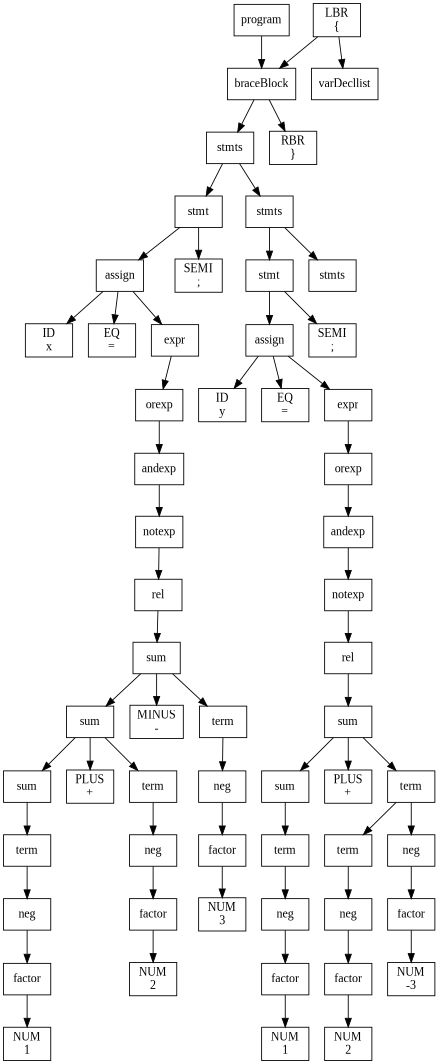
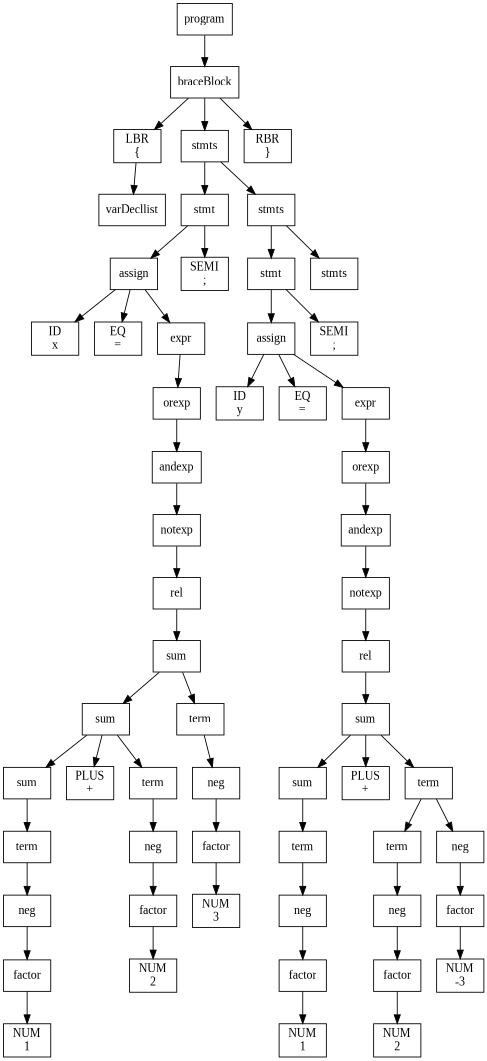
edge "LBR" -> "braceBlock": reversed
node "MINUS": removed
